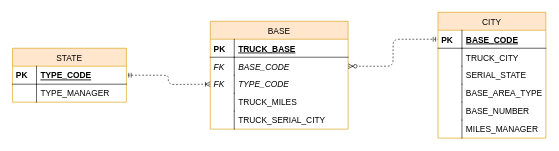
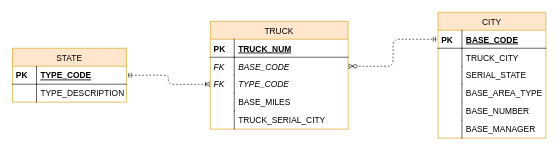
node "BASE": label "BASE" -> "TRUCK"
node "TRUCK_BASE": label "TRUCK_BASE" -> "TRUCK_NUM"
node "TYPE_MANAGER": label "TYPE_MANAGER" -> "TYPE_DESCRIPTION"
node "TRUCK_MILES": label "TRUCK_MILES" -> "BASE_MILES"
node "MILES_MANAGER": label "MILES_MANAGER" -> "BASE_MANAGER"
